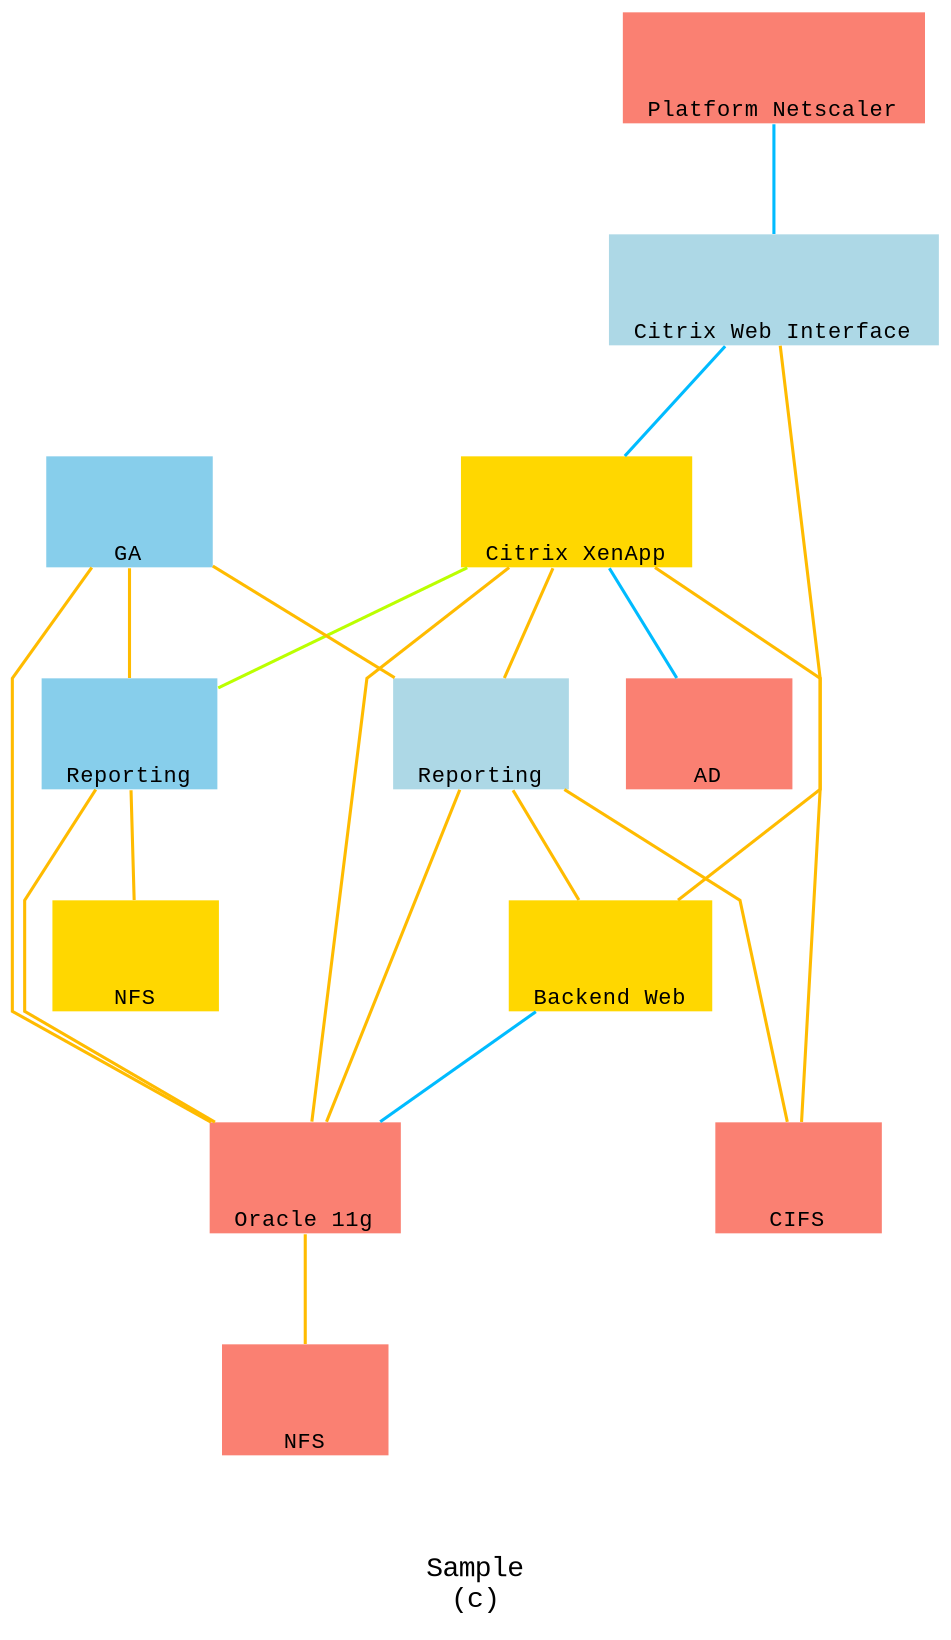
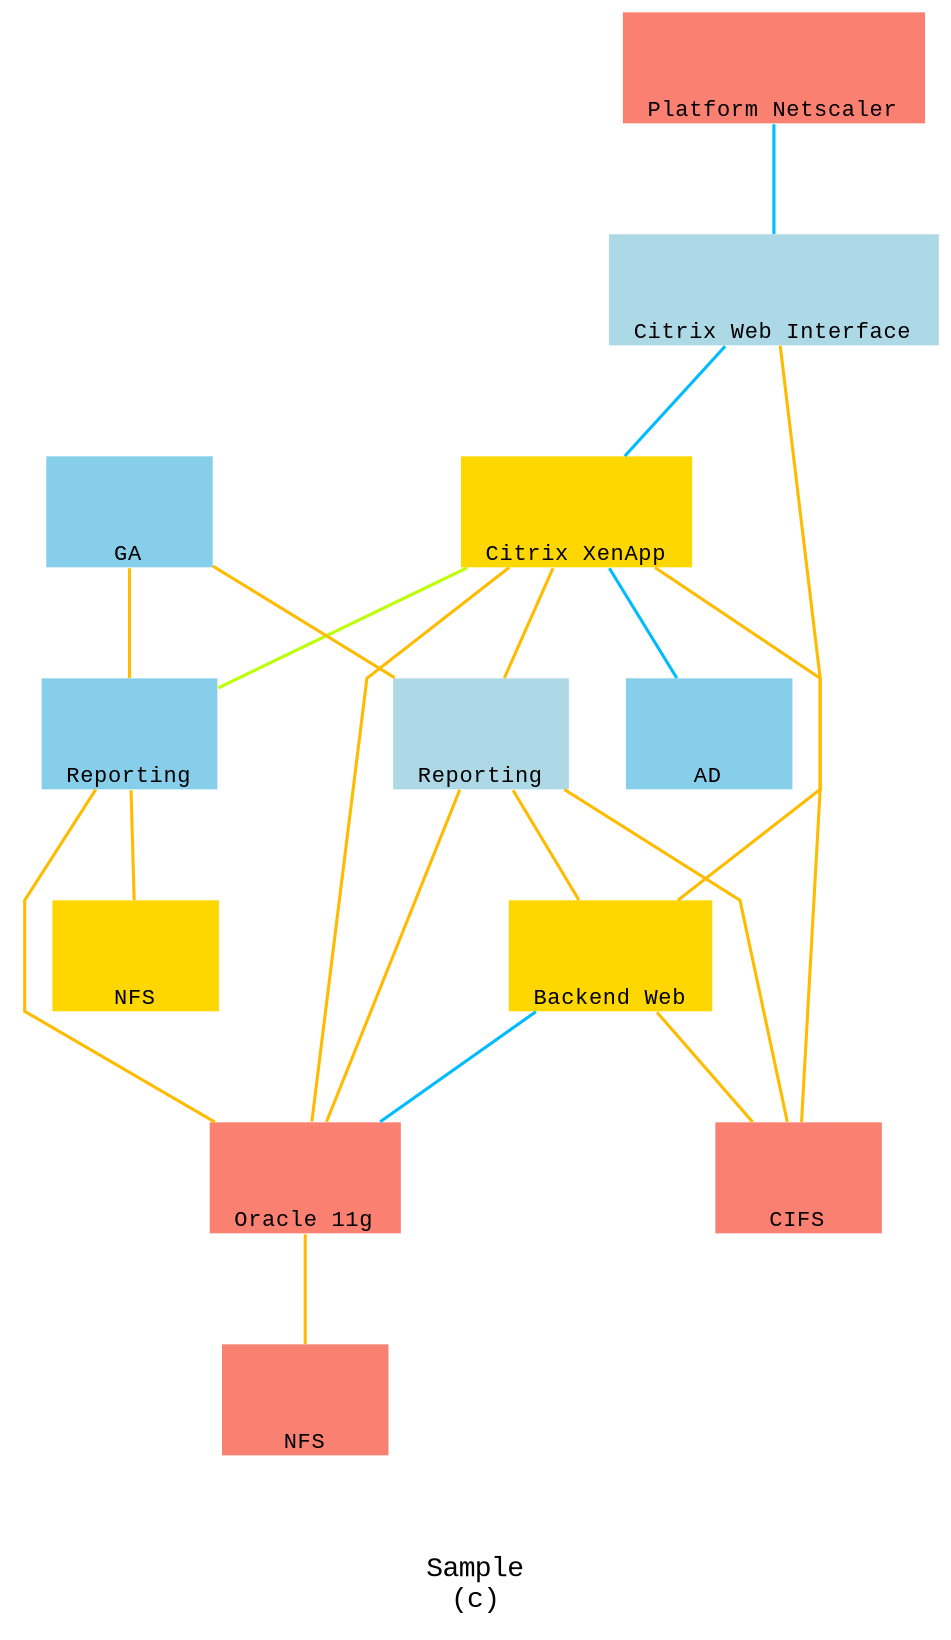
node "AD": fillcolor salmon -> skyblue
edge "GA" -- "Oracle 11g": removed
edge "Backend Web" -- "CIFS": added
